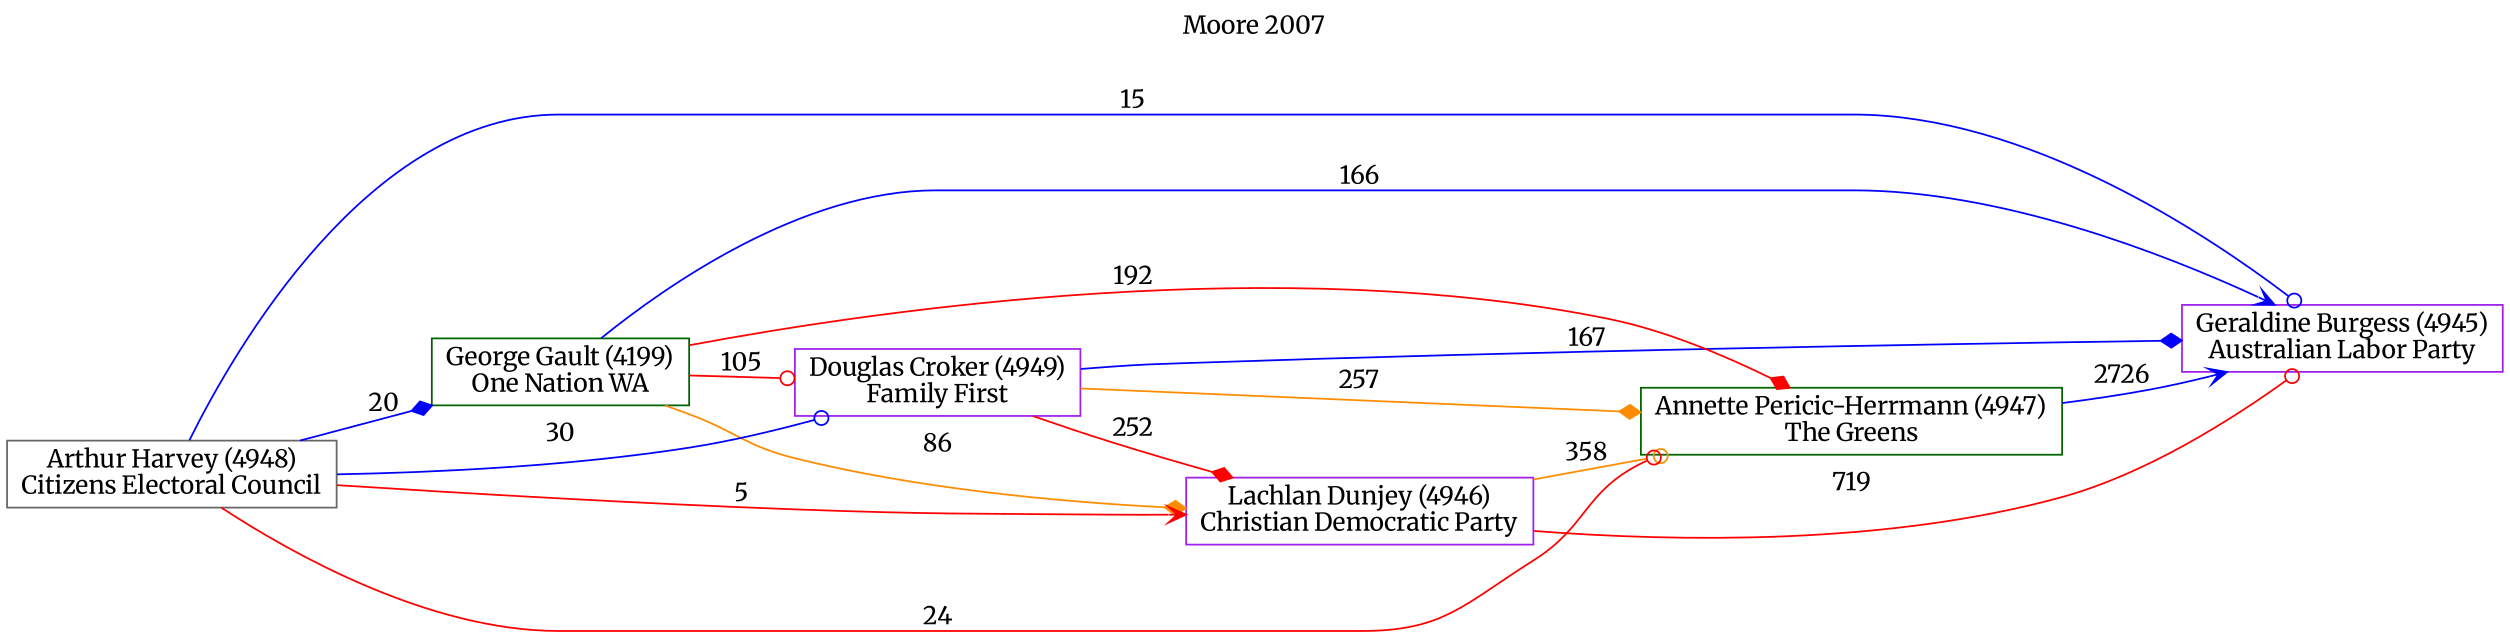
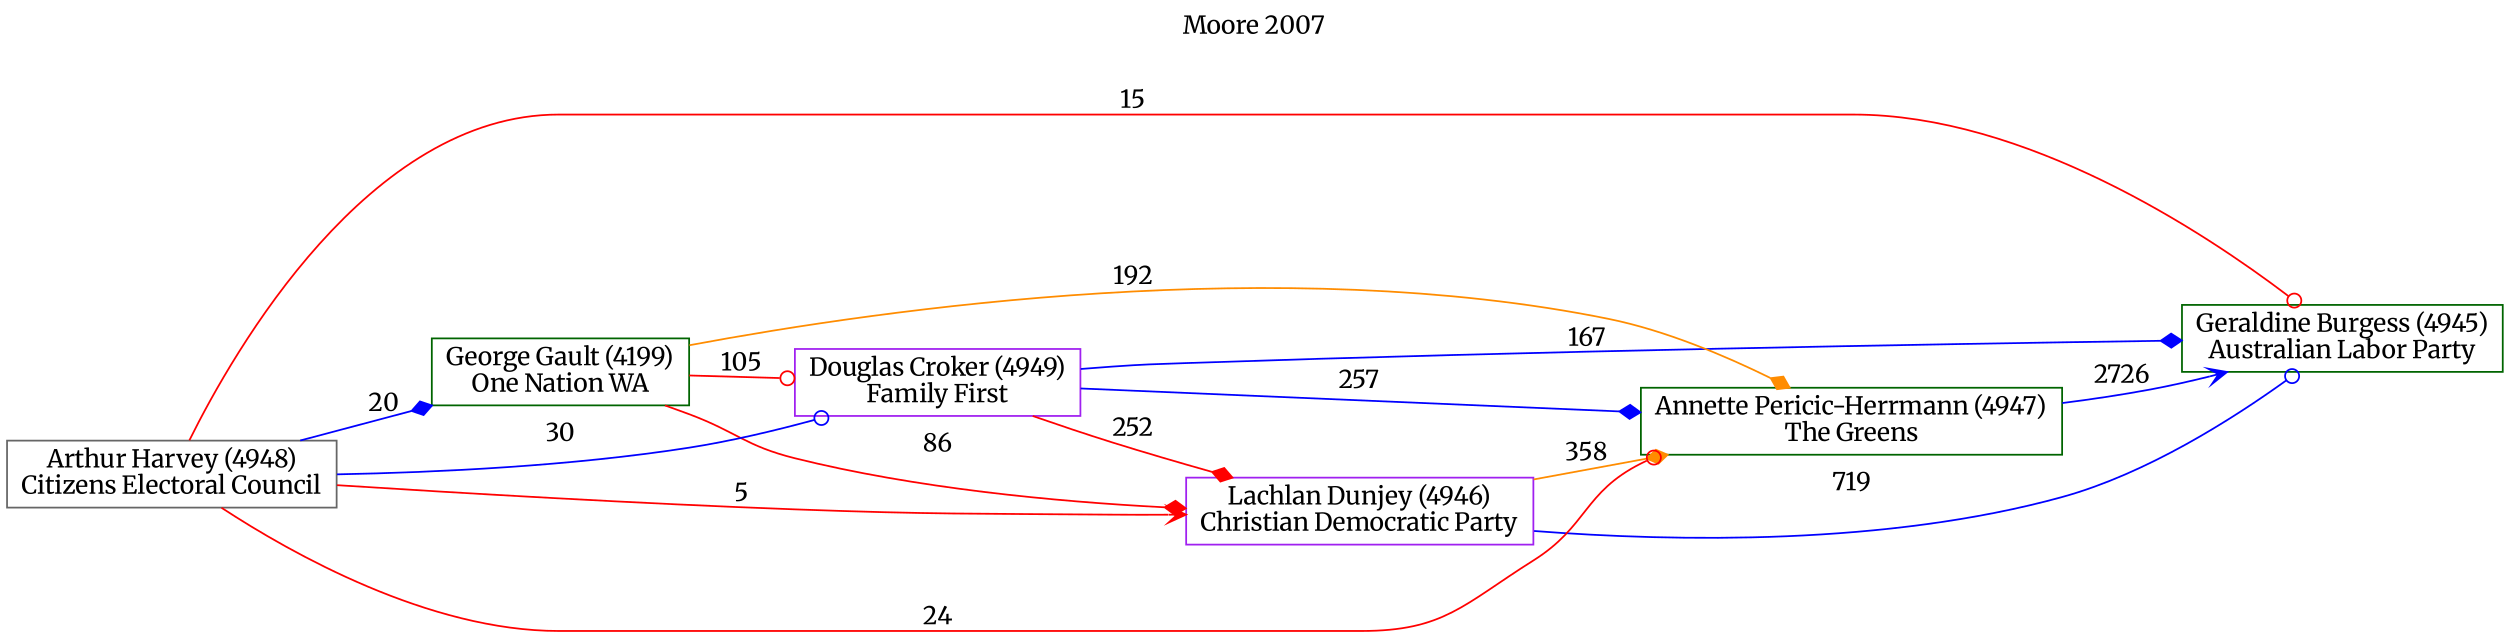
edge "Arthur Harvey (4948) Citizens Electoral Council" -> "Geraldine Burgess (4945) Australian Labor Party": color blue -> red
edge "George Gault (4199) One Nation WA" -> "Geraldine Burgess (4945) Australian Labor Party": removed, label "166"
edge "George Gault (4199) One Nation WA" -> "Annette Pericic-Herrmann (4947) The Greens": color red -> darkorange
node "Geraldine Burgess (4945) Australian Labor Party": color purple -> darkgreen
edge "Douglas Croker (4949) Family First" -> "Annette Pericic-Herrmann (4947) The Greens": color darkorange -> blue
edge "Lachlan Dunjey (4946) Christian Democratic Party" -> "Annette Pericic-Herrmann (4947) The Greens": arrowhead odot -> diamond
edge "George Gault (4199) One Nation WA" -> "Lachlan Dunjey (4946) Christian Democratic Party": color darkorange -> red
edge "Lachlan Dunjey (4946) Christian Democratic Party" -> "Geraldine Burgess (4945) Australian Labor Party": color red -> blue
